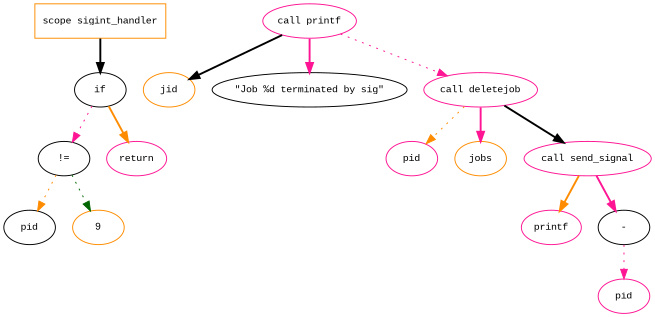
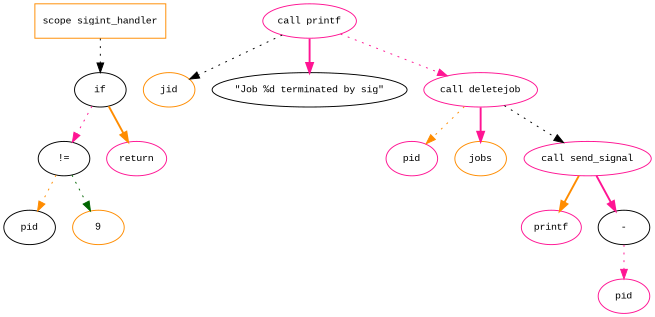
edge "scope sigint_handler" -> "if": style bold -> dotted
edge "call printf" -> "jid": style bold -> dotted
edge "call deletejob" -> "call send_signal": style bold -> dotted
